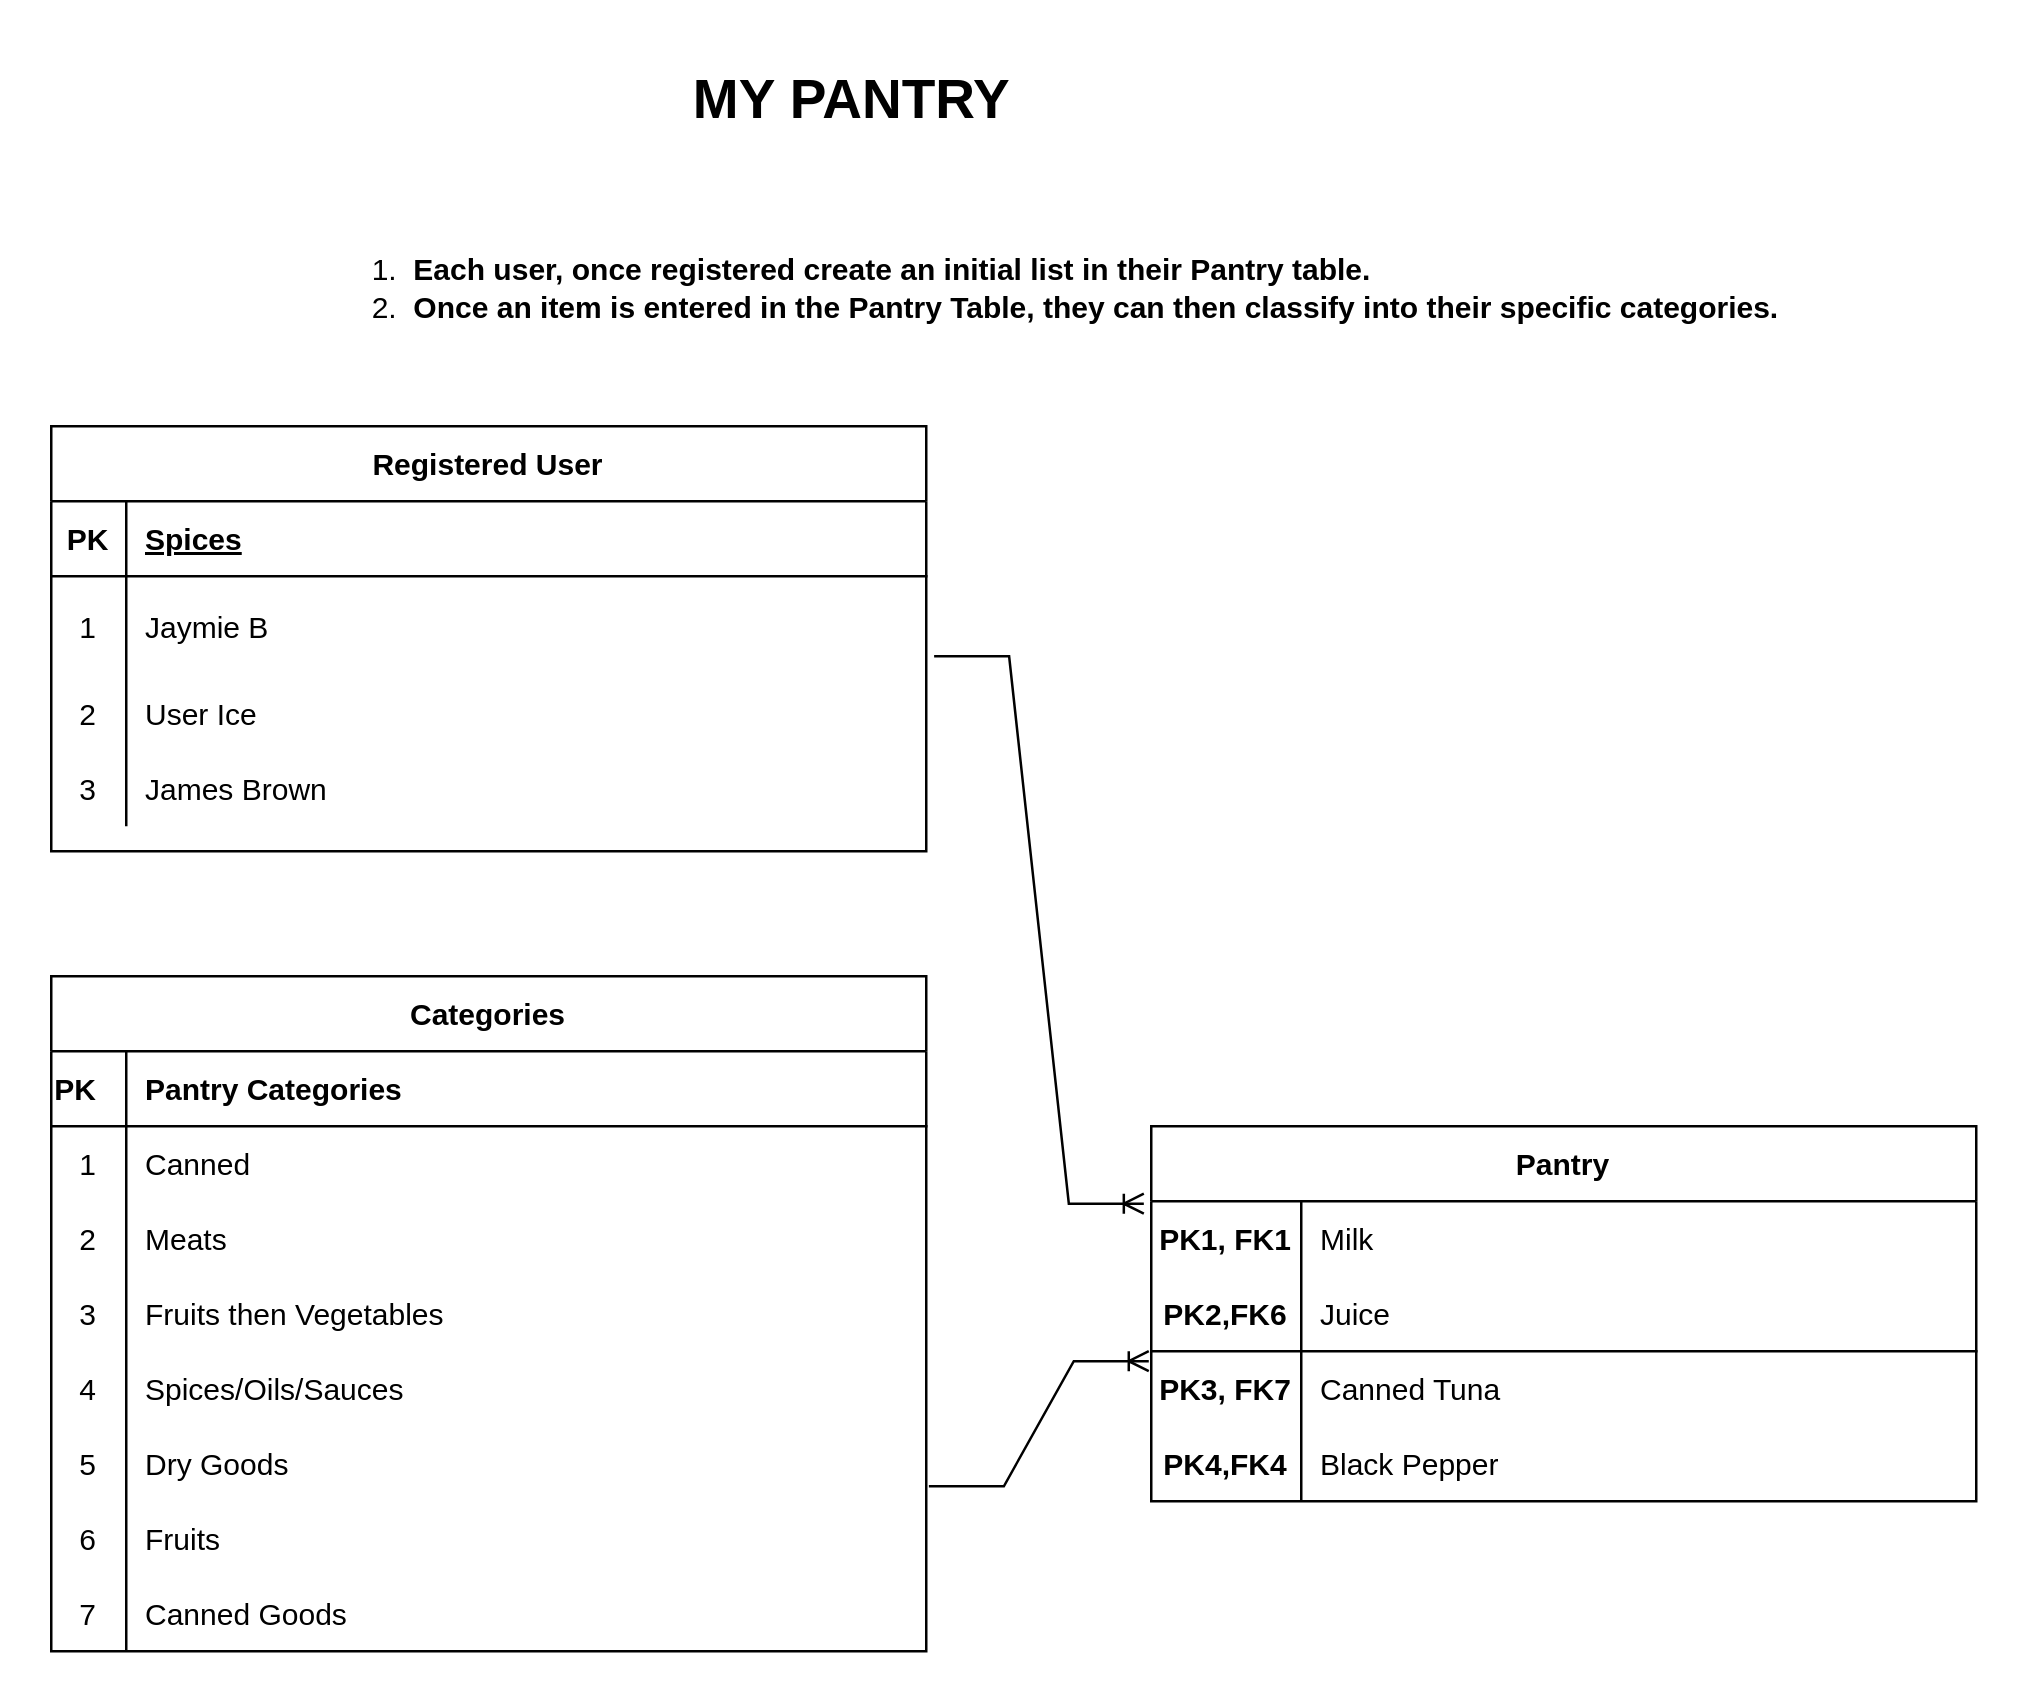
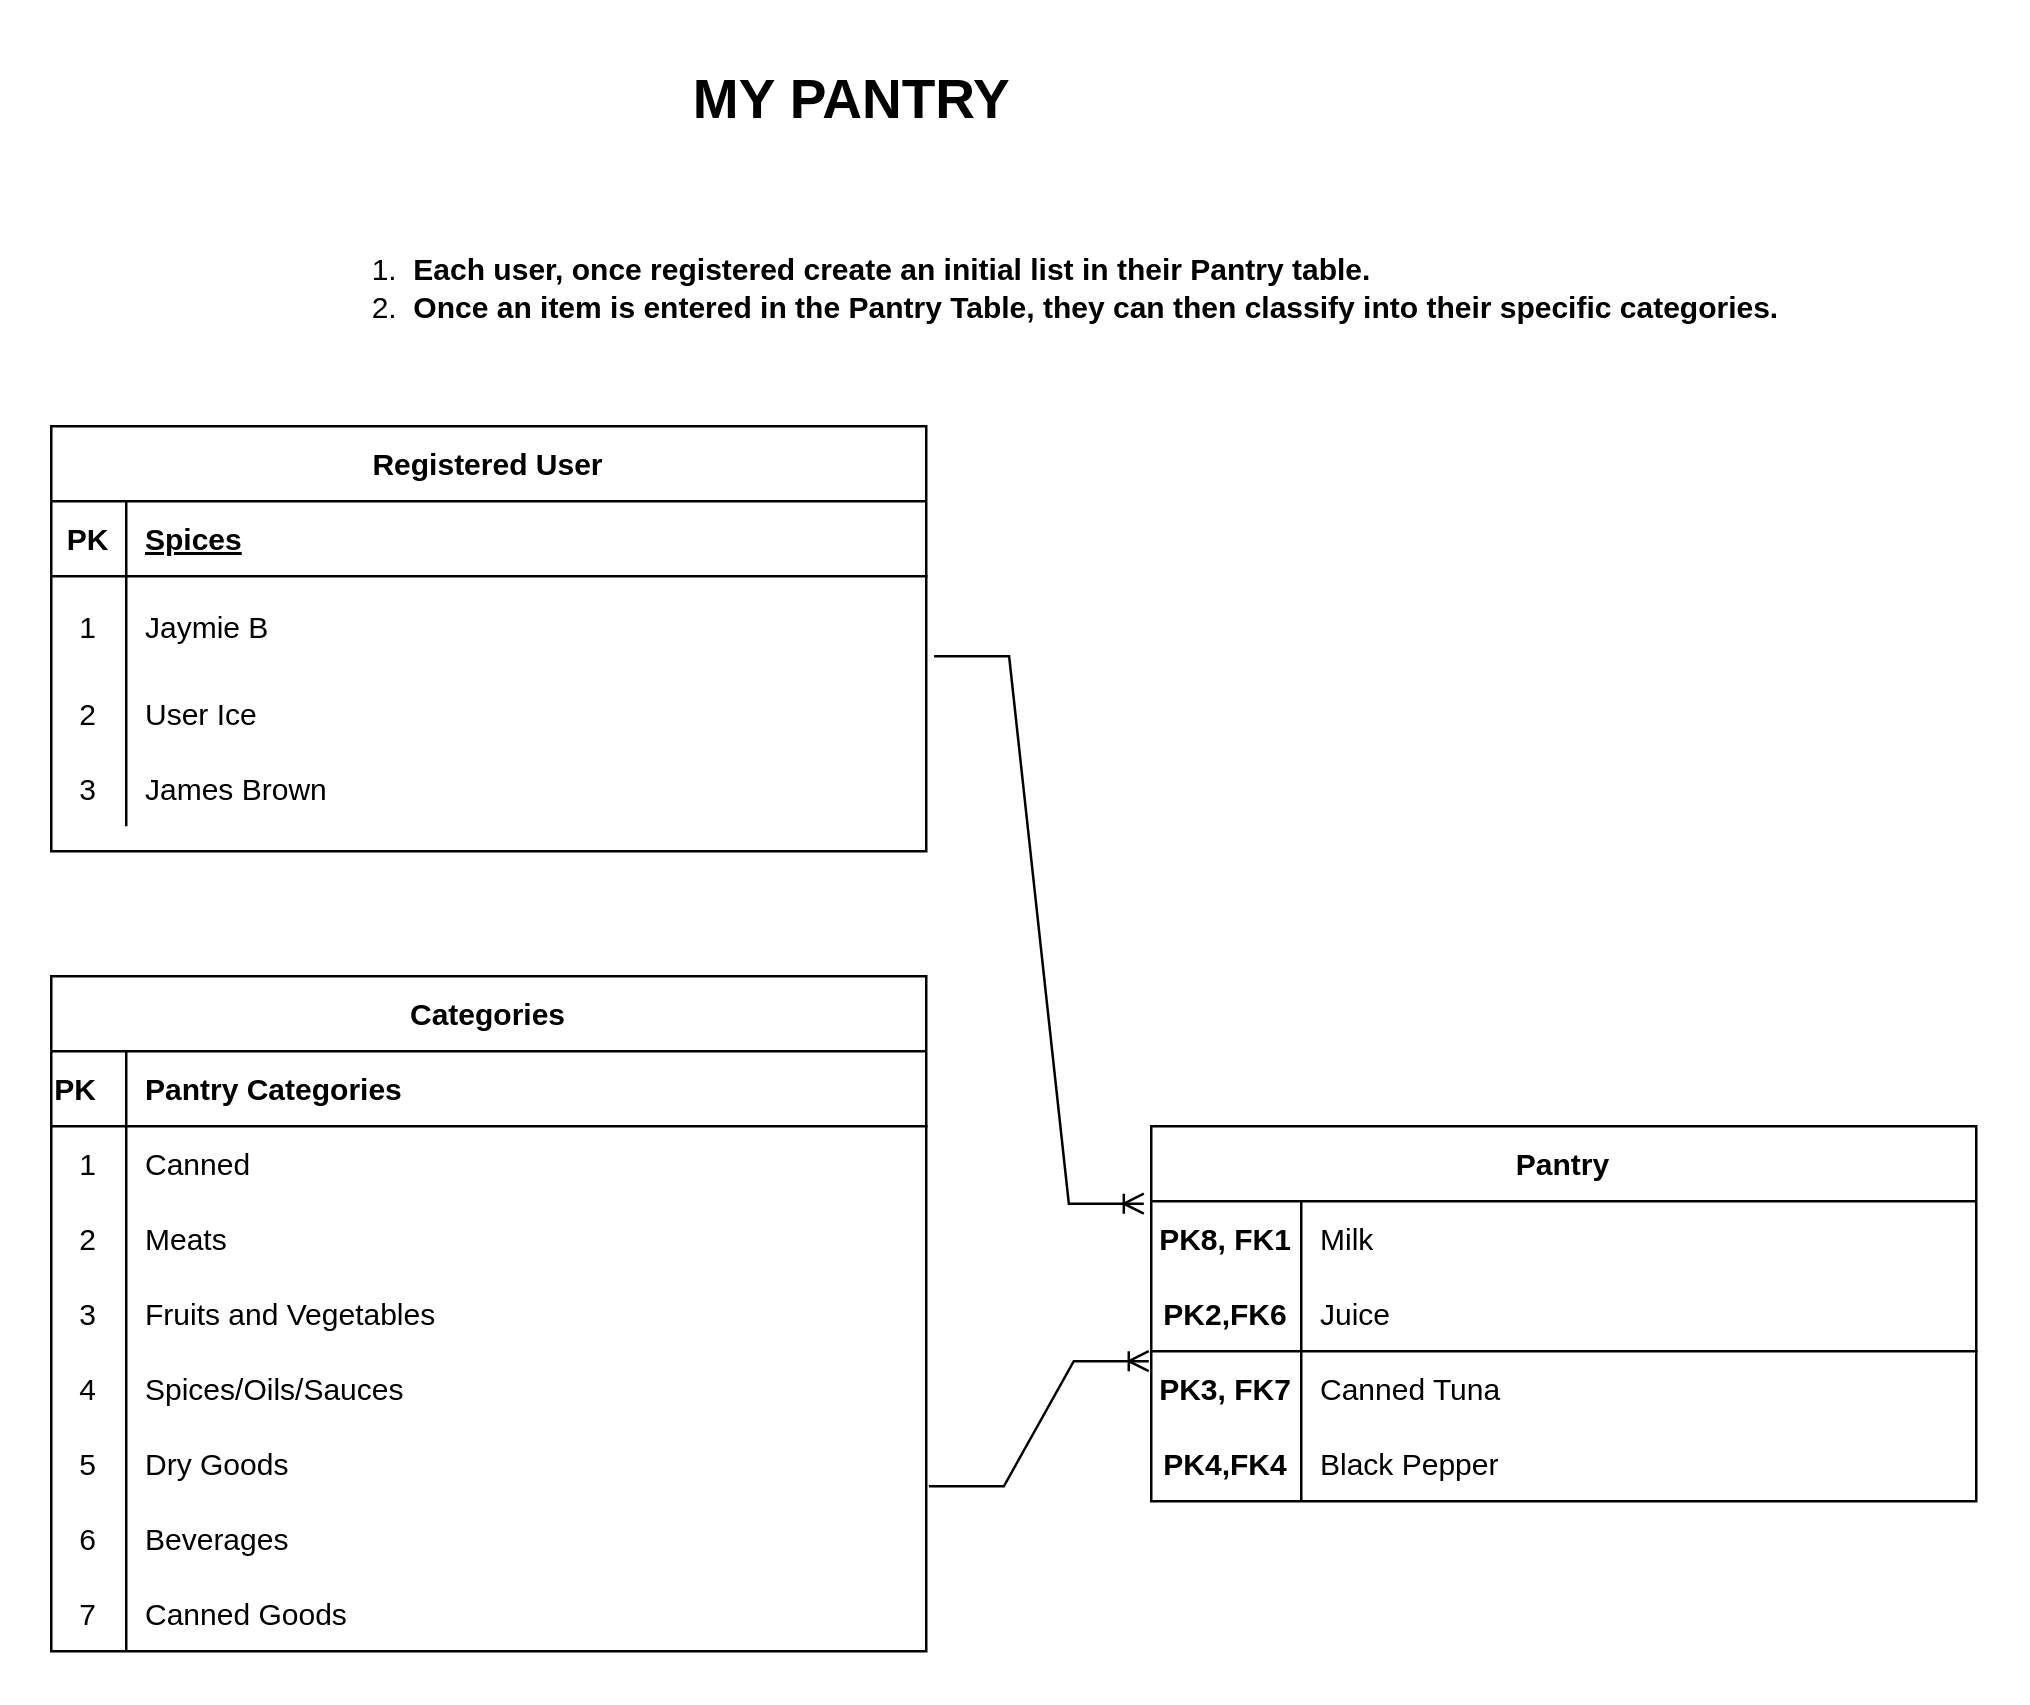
node "PK1, FK1": label "PK1, FK1" -> "PK8, FK1"
node "Fruits then Vegetables": label "Fruits then Vegetables" -> "Fruits and Vegetables"
node "Fruits": label "Fruits" -> "Beverages"
